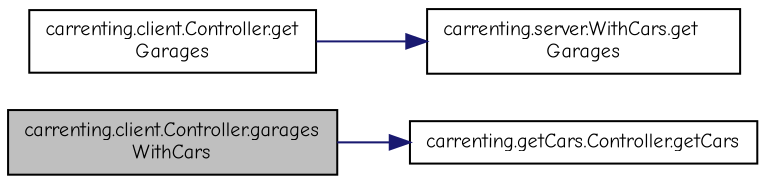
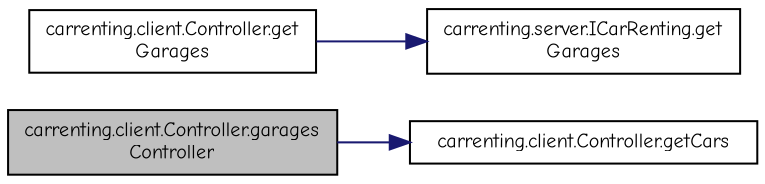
node "carrenting.server.WithCars.get Garages": label "carrenting.server.WithCars.get Garages" -> "carrenting.server.ICarRenting.get Garages"
node "carrenting.client.Controller.garages WithCars": label "carrenting.client.Controller.garages WithCars" -> "carrenting.client.Controller.garages Controller"
node "carrenting.getCars.Controller.getCars": label "carrenting.getCars.Controller.getCars" -> "carrenting.client.Controller.getCars"
